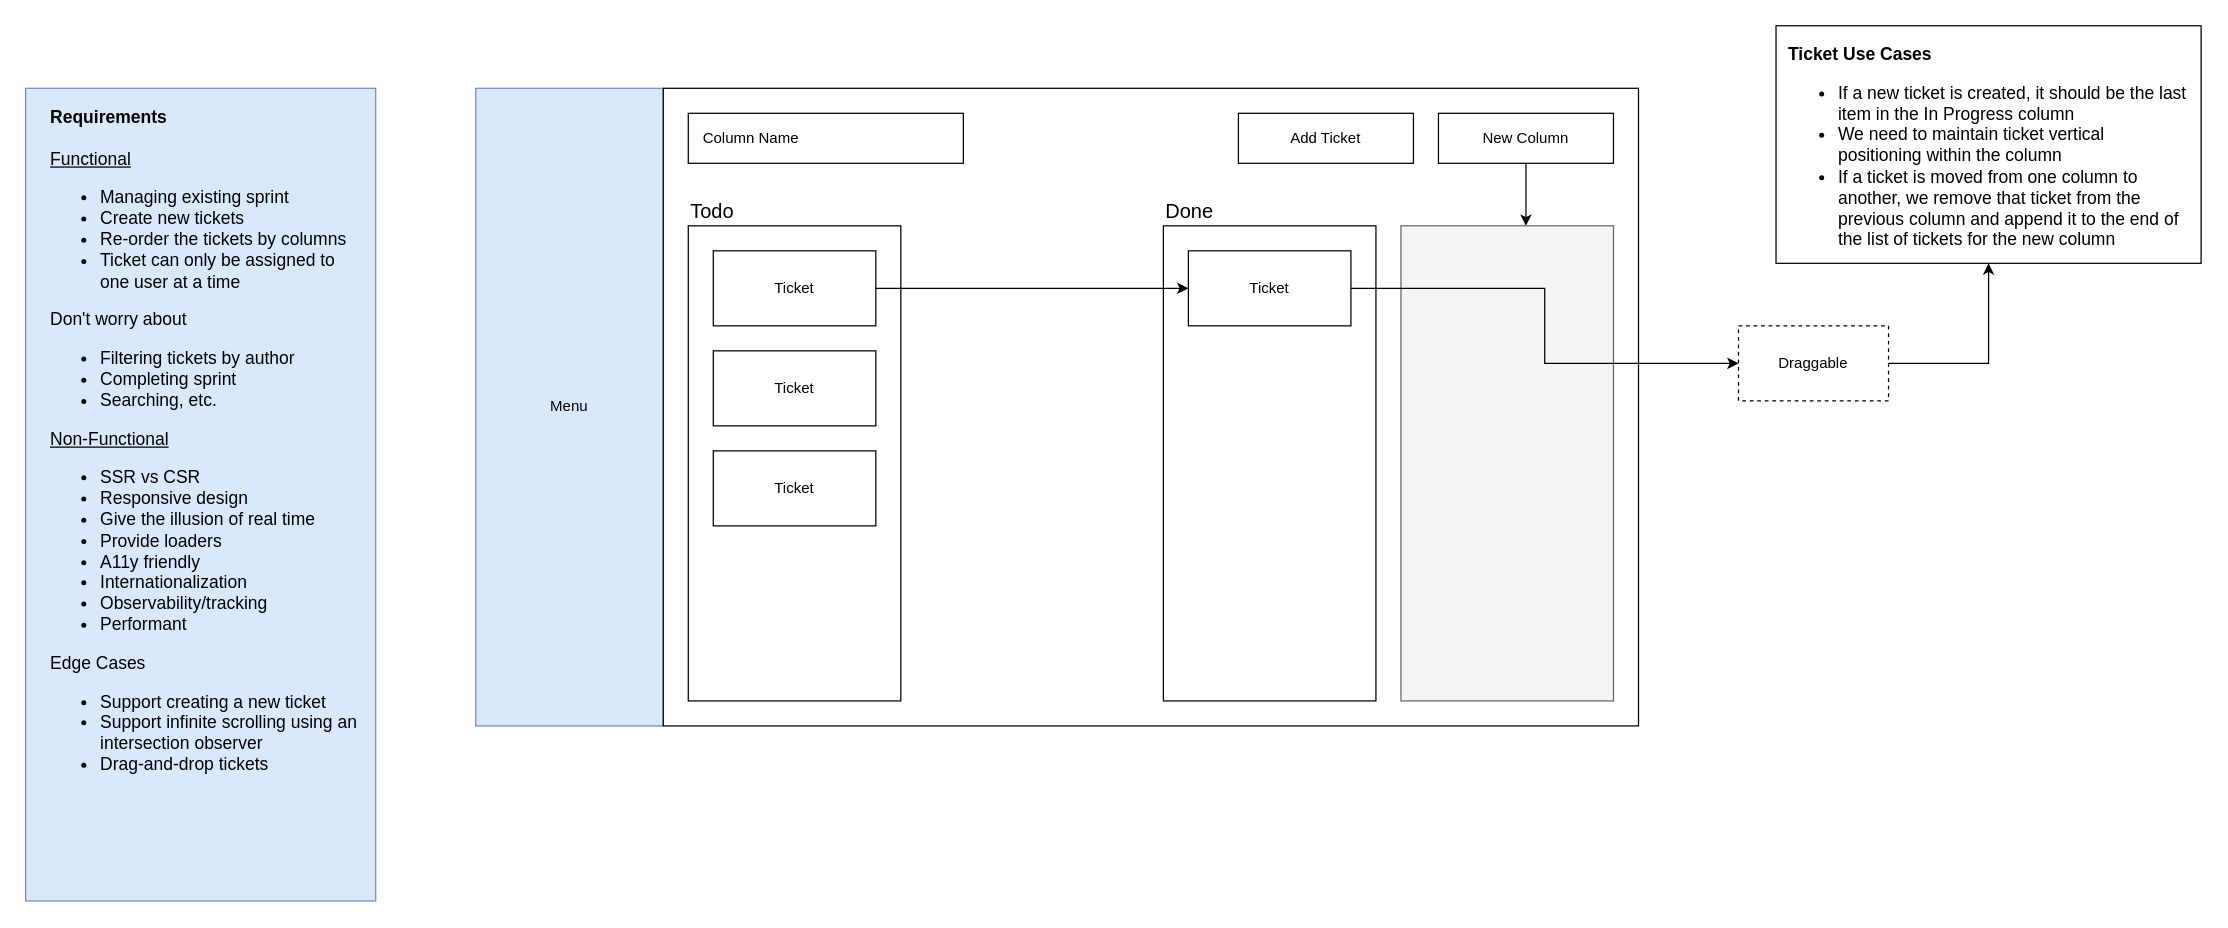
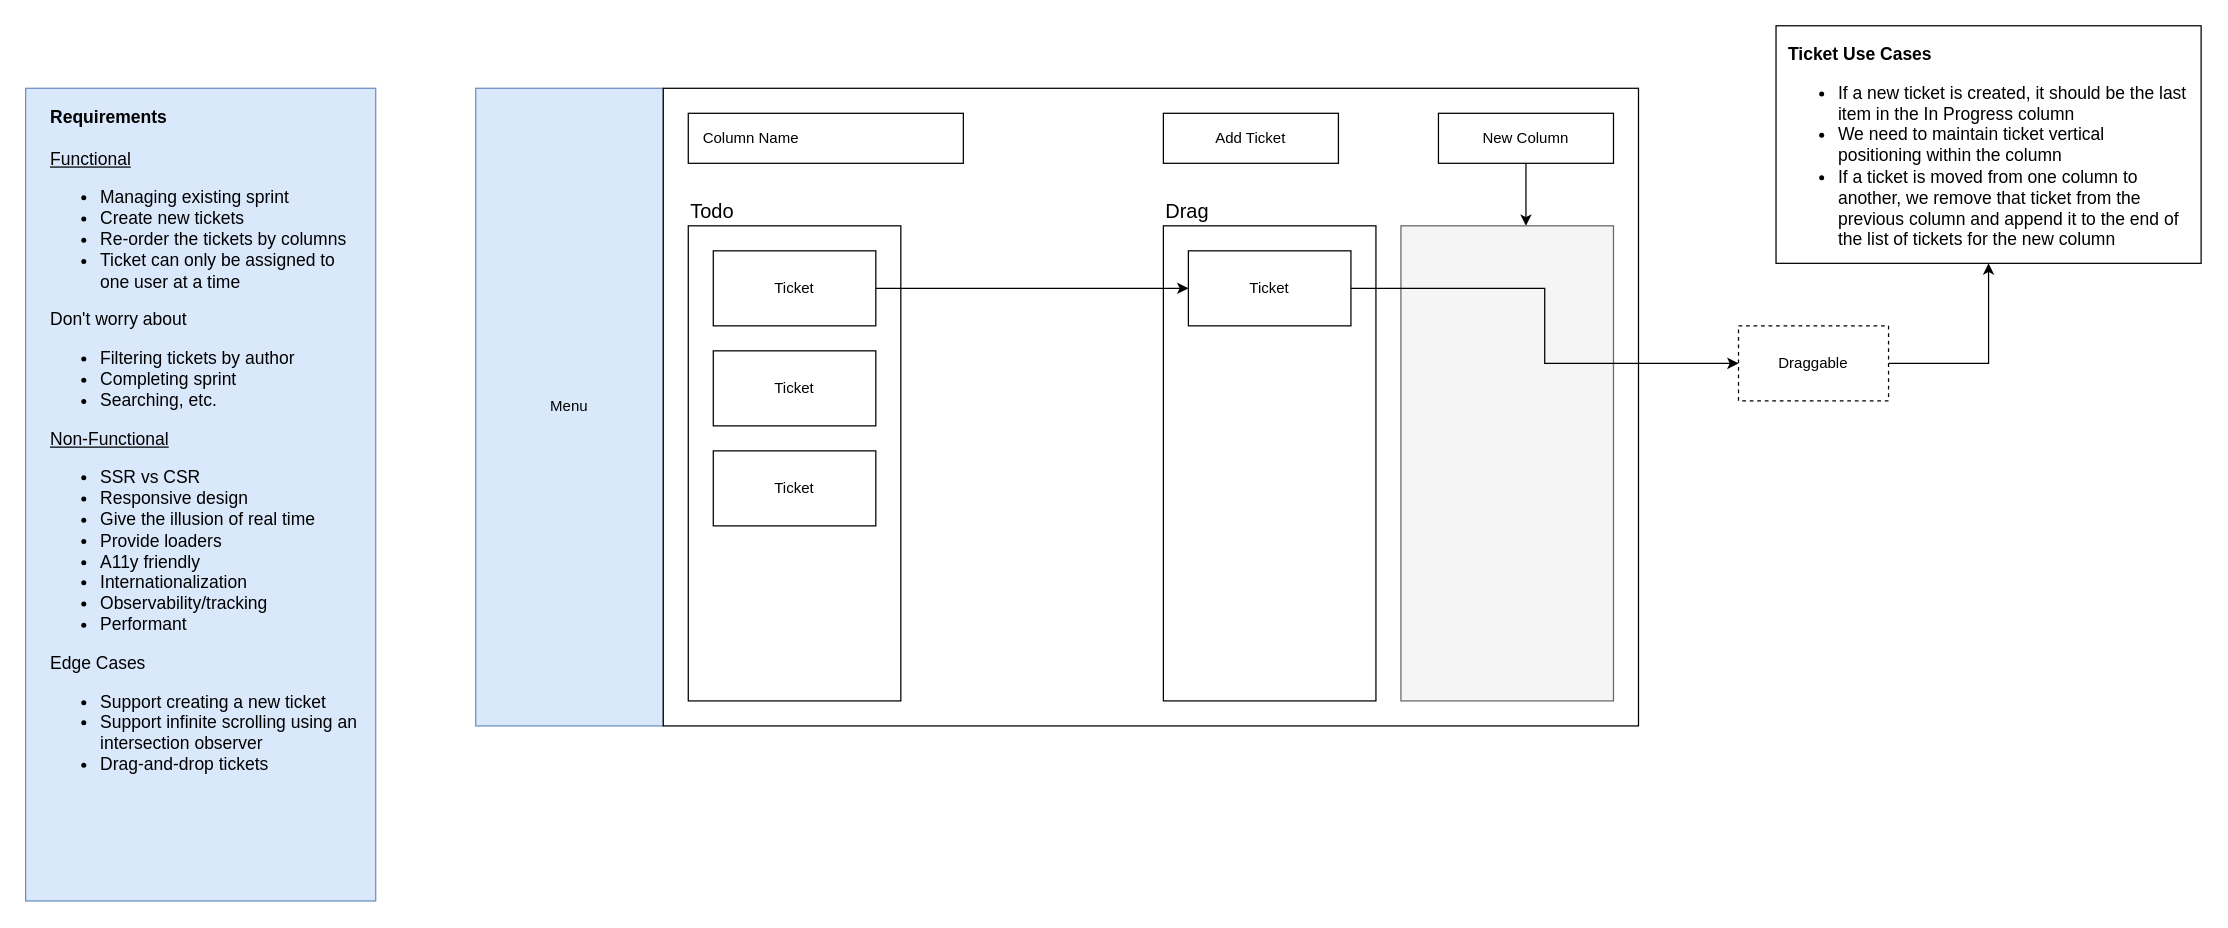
node "Add Ticket": moved (1326, 138) -> (1251, 138)
node "Done": label "Done" -> "Drag"
